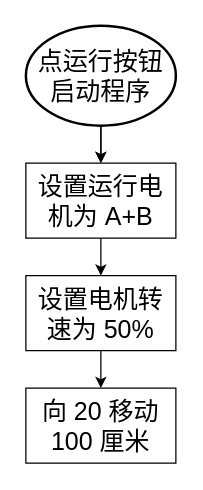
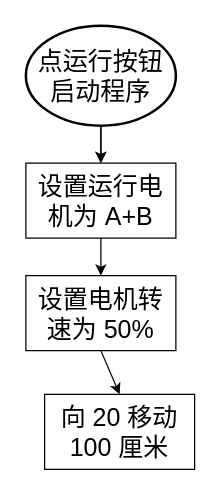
node "向 20 移动 100 厘米": moved (101, 426) -> (119, 432)
